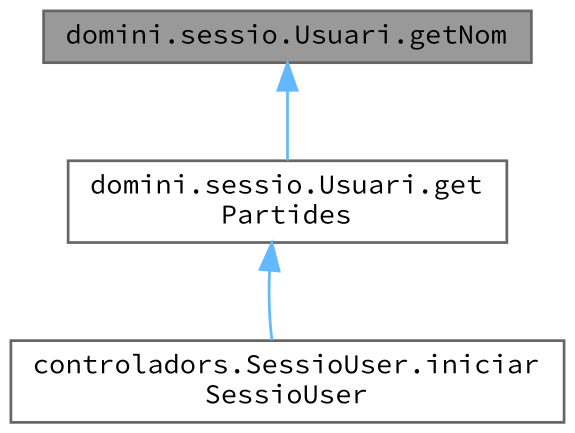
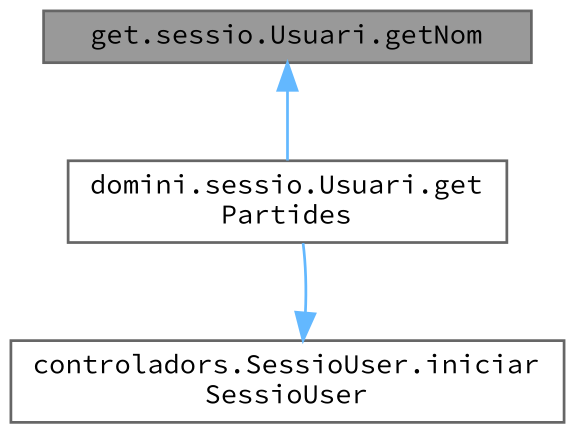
node "domini.sessio.Usuari.getNom": label "domini.sessio.Usuari.getNom" -> "get.sessio.Usuari.getNom"
edge "controladors.SessioUser.iniciar SessioUser" -> "domini.sessio.Usuari.get Partides": reversed
